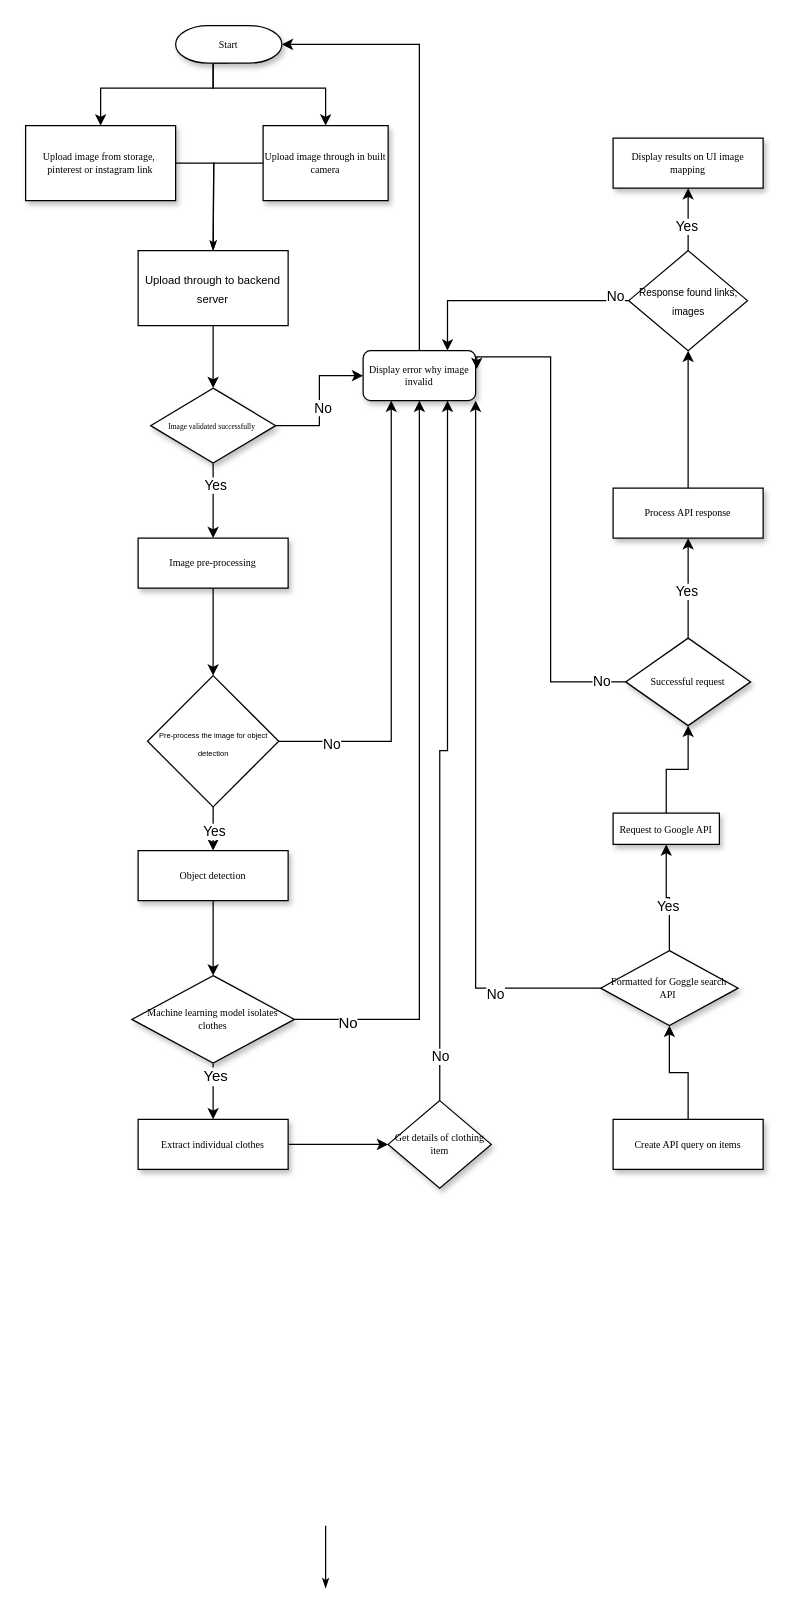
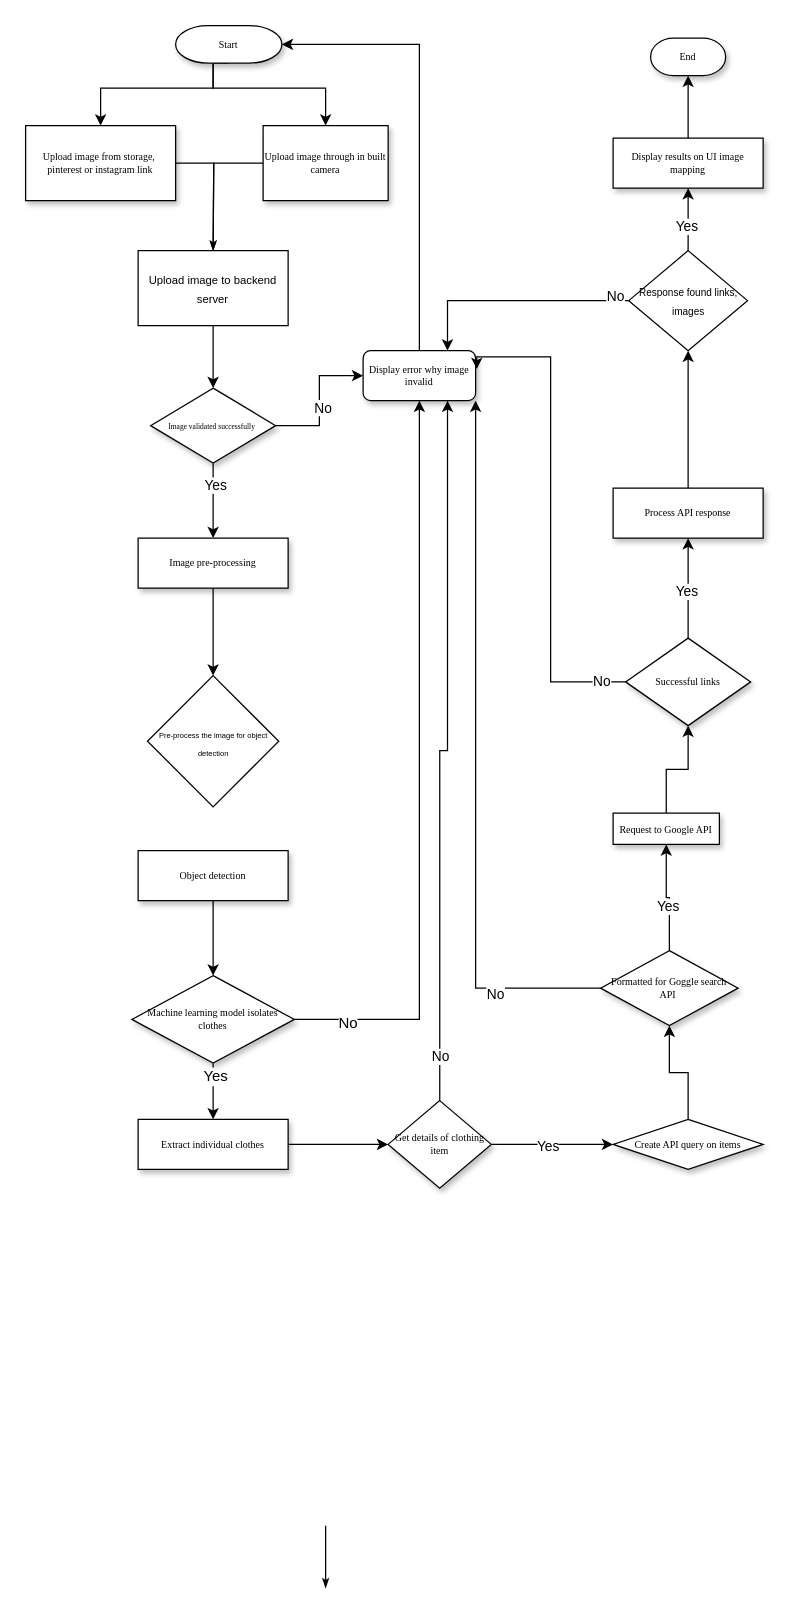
node "End": added
edge "Display results on UI image mapping" -> "End": added
node "Upload through to backend server": label "Upload through to backend server" -> "Upload image to backend server"
edge "Pre-process the image for object detection" -> "Display error why image invalid": removed, label "No"
node "Successful request": label "Successful request" -> "Successful links"
edge "Pre-process the image for object detection" -> "Object detection": removed, label "Yes"
edge "Get details of clothing item" -> "Create API query on items": added, label "Yes"
node "Create API query on items": shape rectangle -> diamond
